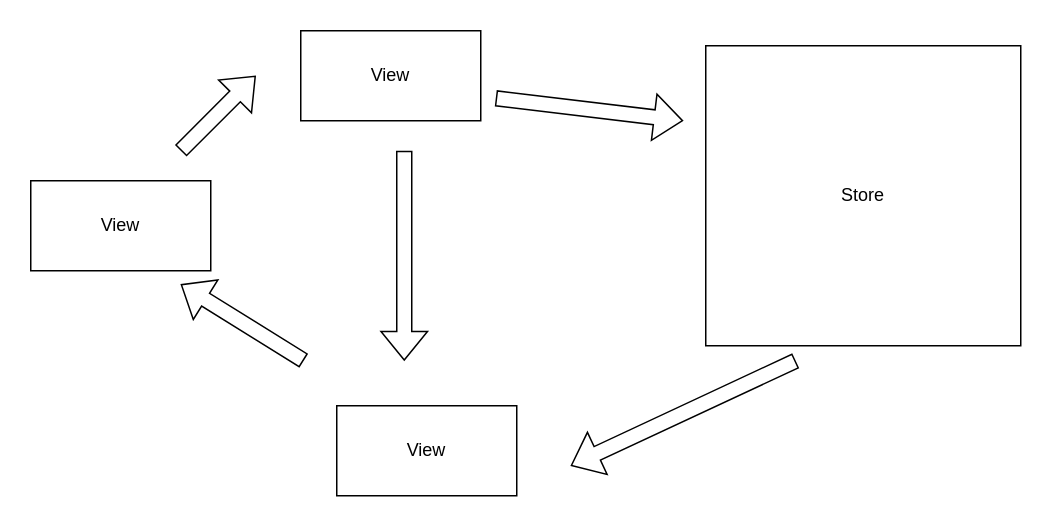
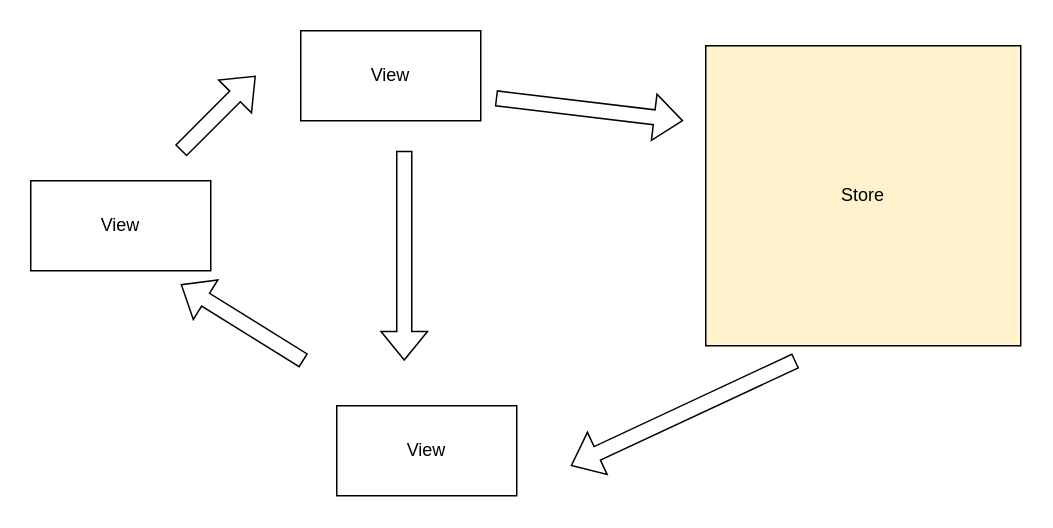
node "Store": fillcolor #ffffff -> #fff2cc
